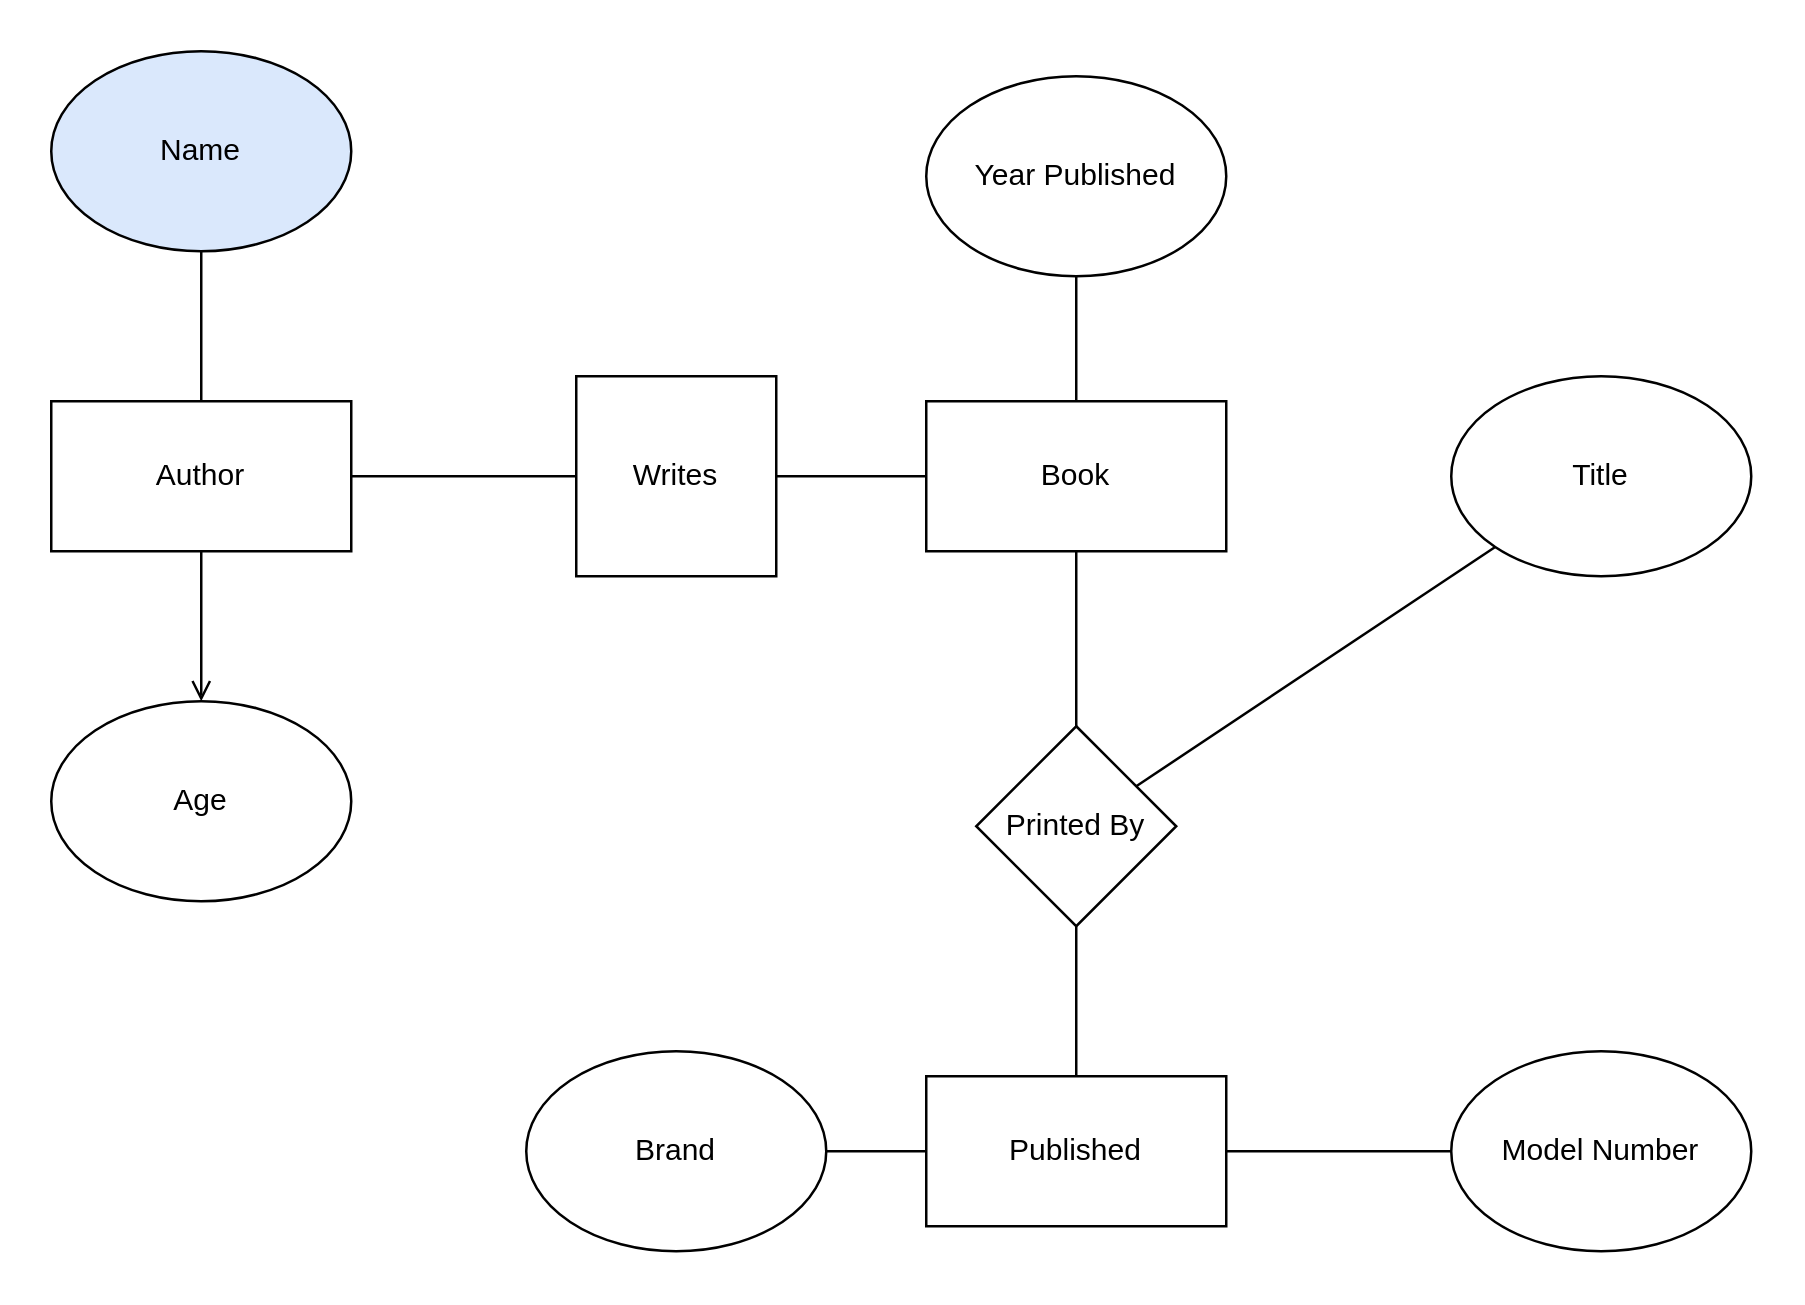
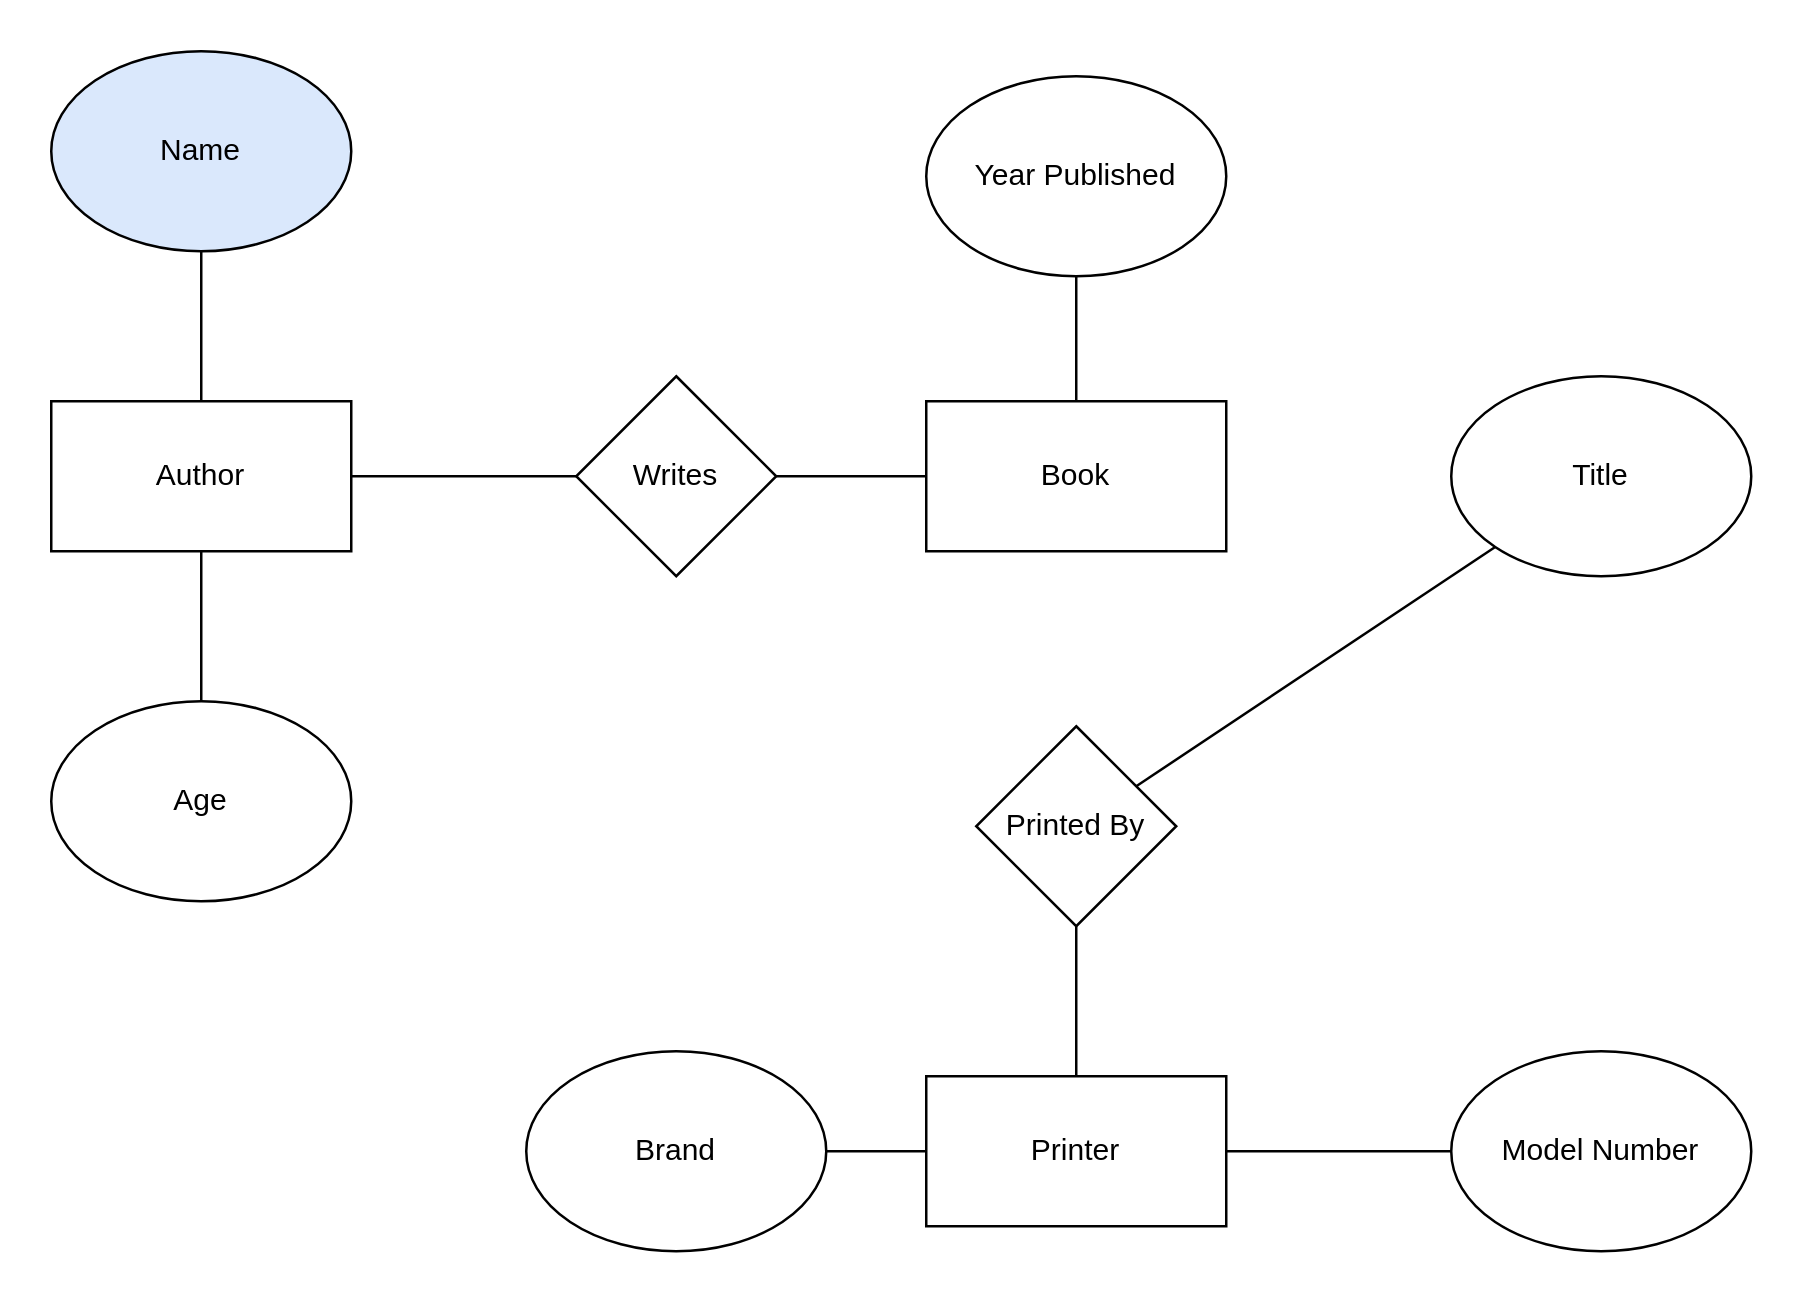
node "Writes": shape rectangle -> diamond
edge "Book" -- "Printed By": removed
edge "Author" -> "Age": arrowhead open -> none
node "Published": label "Published" -> "Printer"
